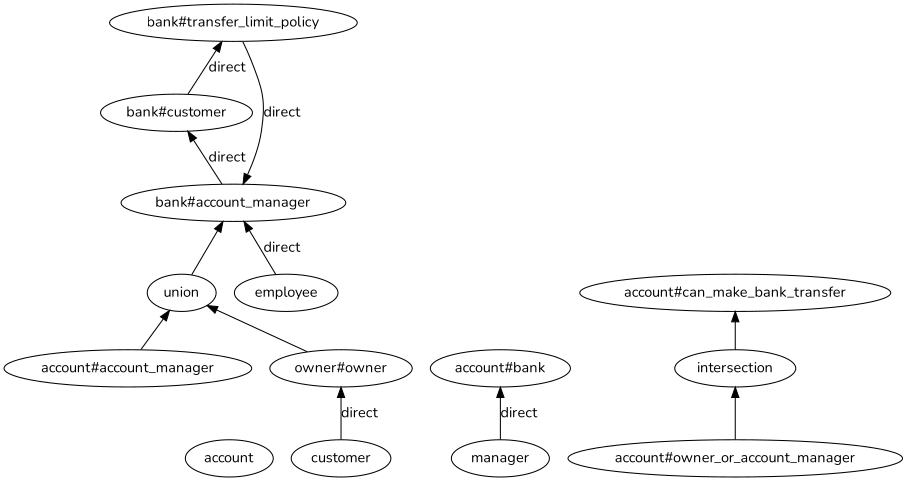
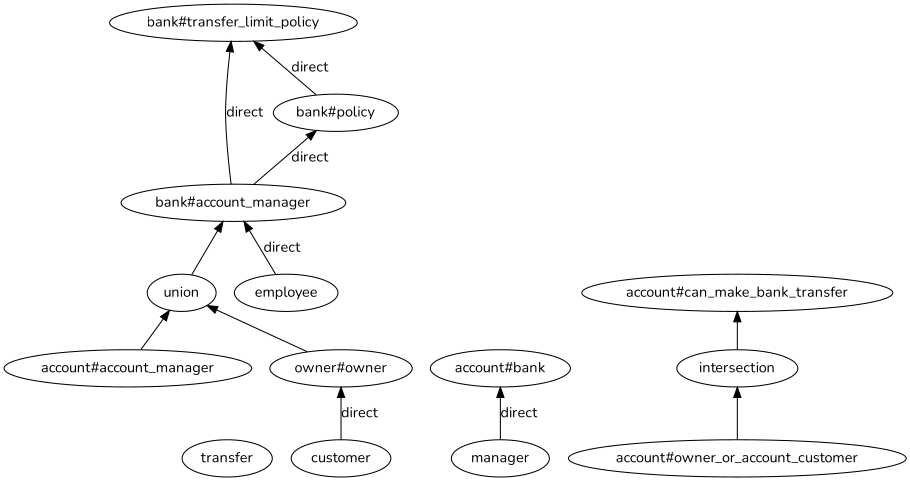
edge "bank#transfer_limit_policy" -> "bank#account_manager": reversed
node "bank#customer": label "bank#customer" -> "bank#policy"
node "account": label "account" -> "transfer"
node "account#owner_or_account_manager": label "account#owner_or_account_manager" -> "account#owner_or_account_customer"
